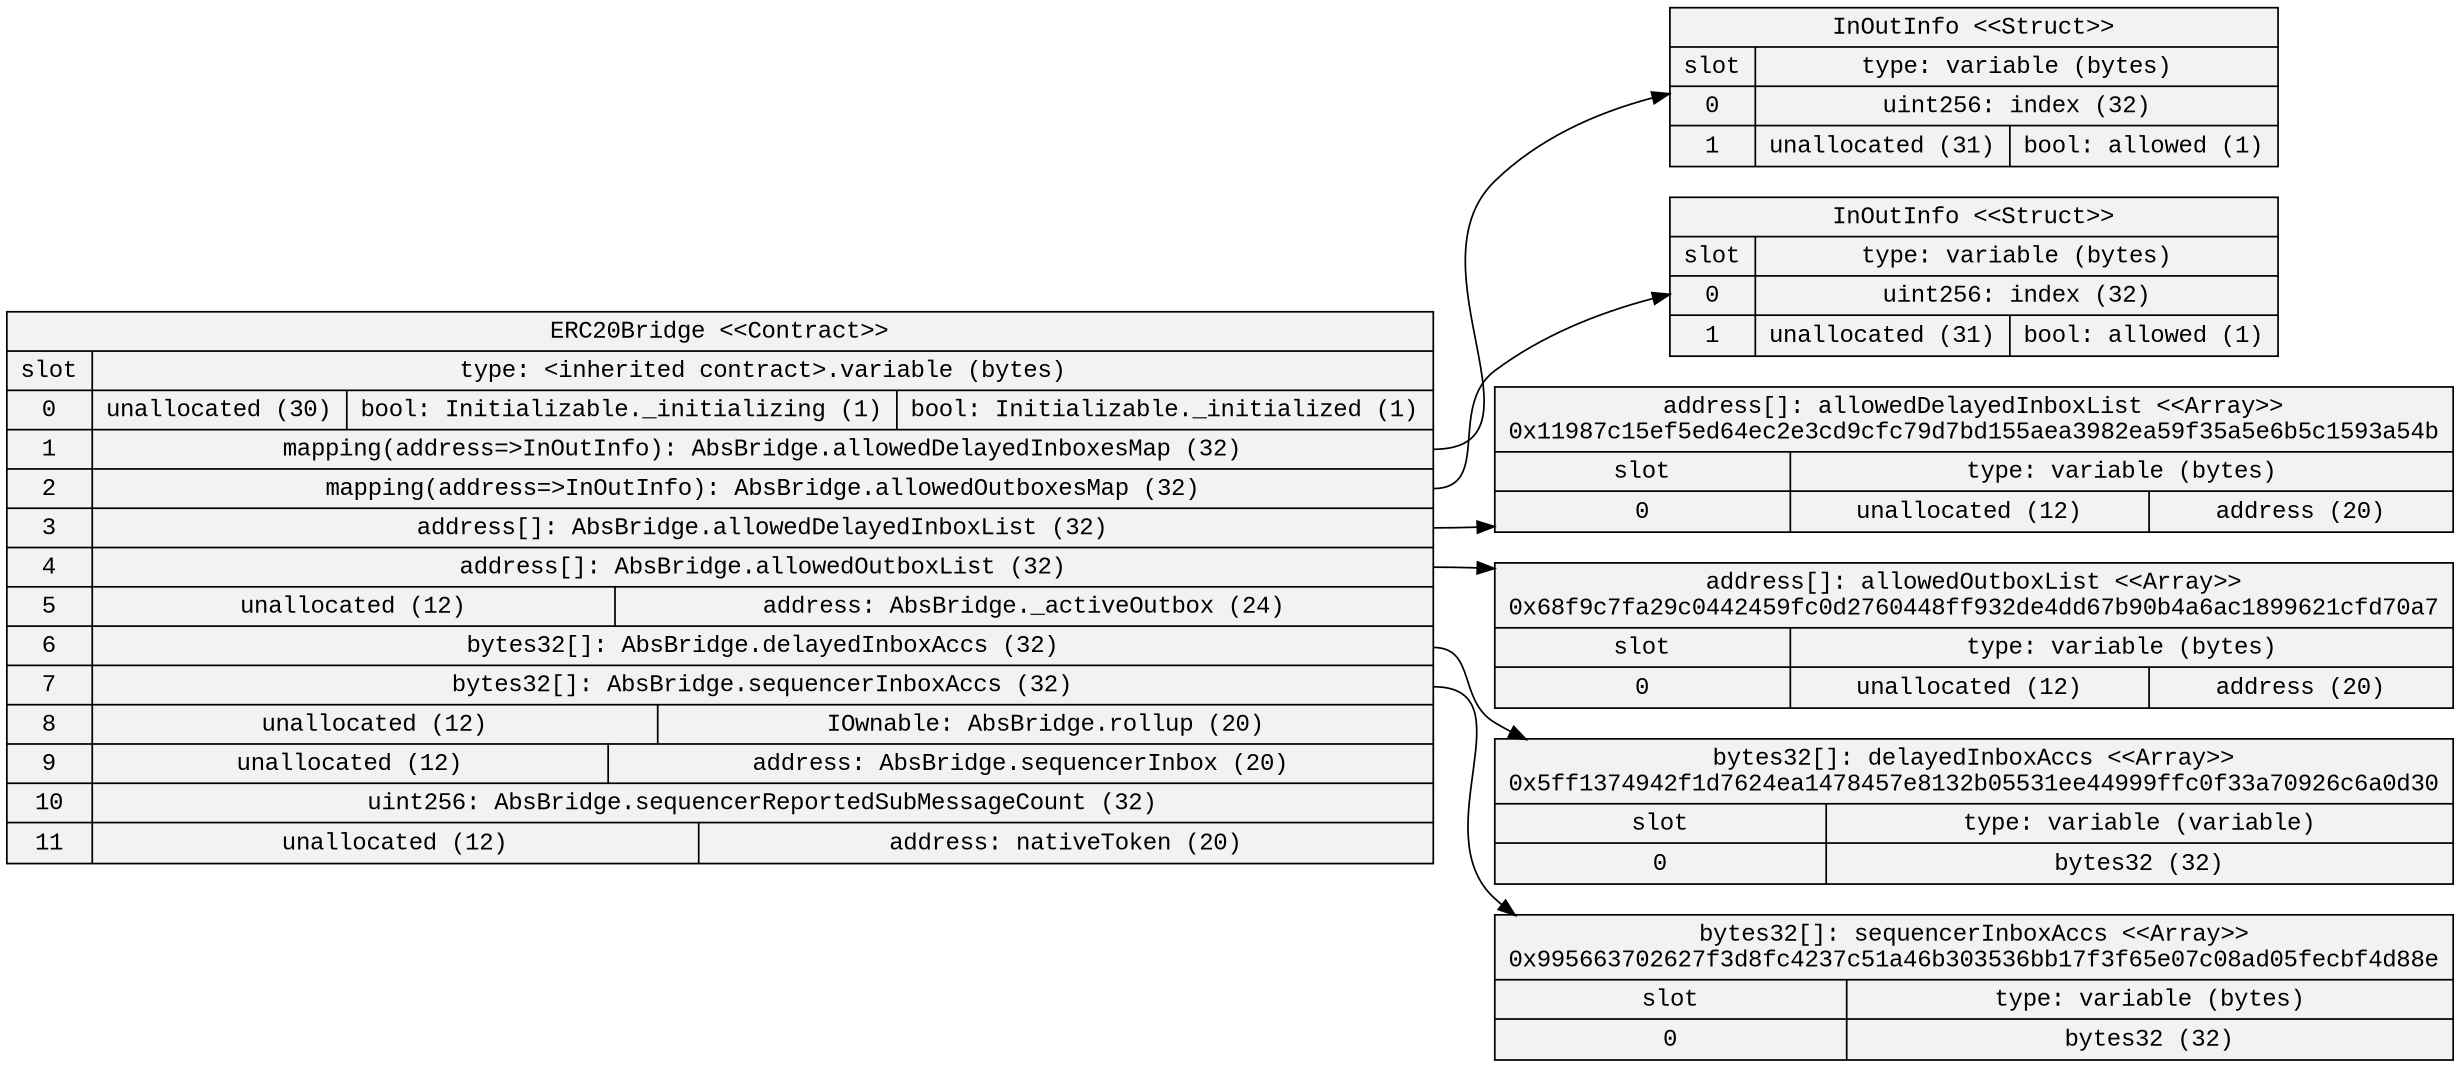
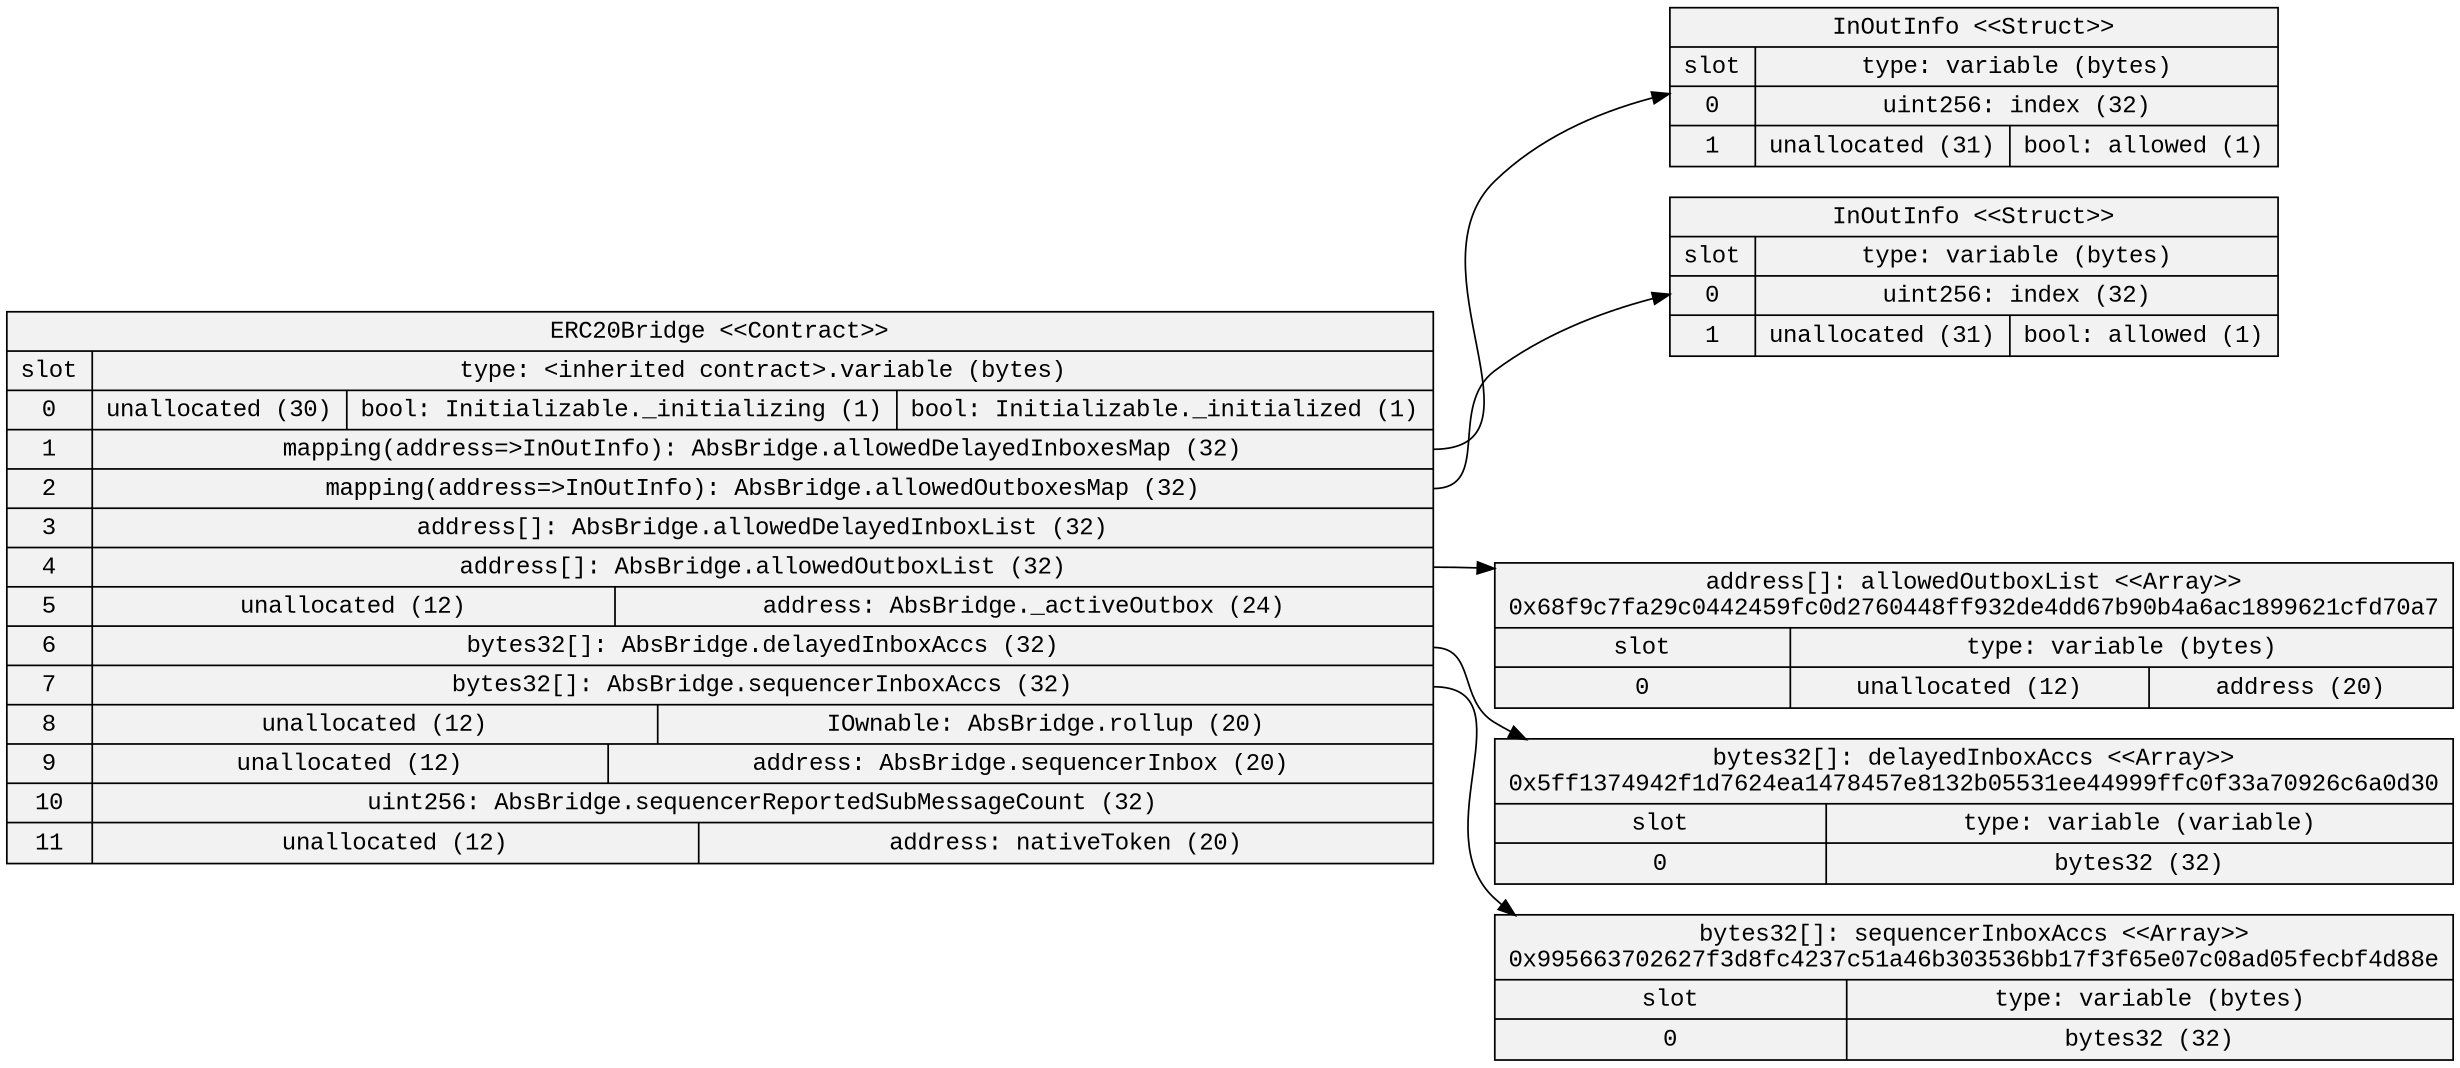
node "address[]: allowedDelayedInboxList <<Array>>": removed
